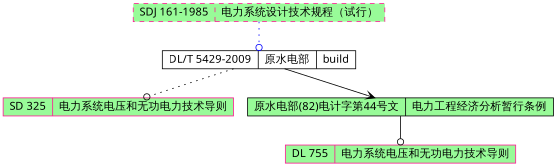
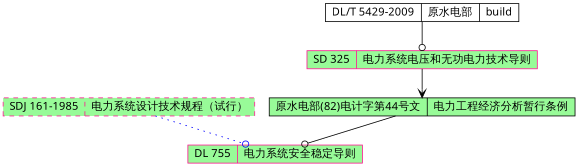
edge "SDJ 161-1985" -> "DL/T 5429-2009": now "SDJ 161-1985" -> "DL 755"
edge "DL/T 5429-2009" -> "SD 325": style dotted -> solid
edge "DL/T 5429-2009" -> "原水电部(82)电计字第44号文": now "SD 325" -> "原水电部(82)电计字第44号文"
node "DL 755": text "电力系统电压和无功电力技术导则" -> "电力系统安全稳定导则"
